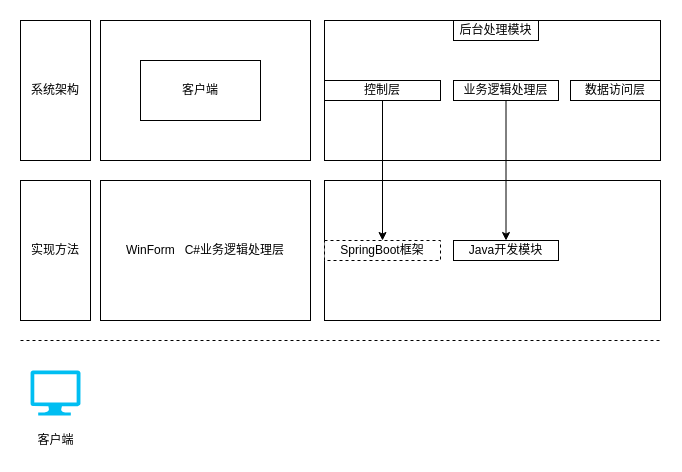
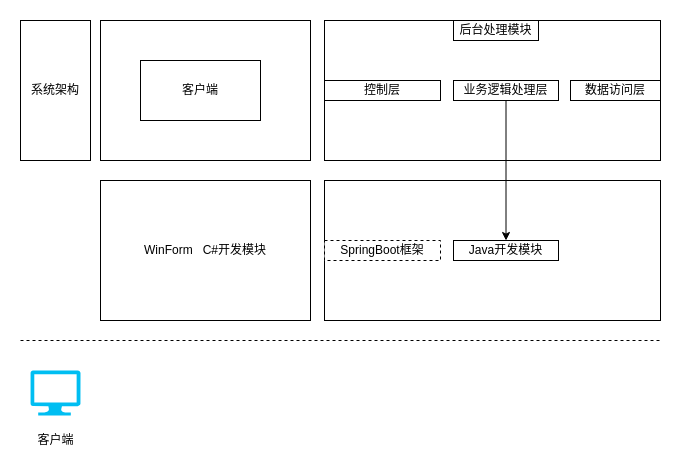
edge "控制层" -> "SpringBoot框架": removed
node "实现方法": removed
node "WinForm C#业务逻辑处理层": label "WinForm C#业务逻辑处理层" -> "WinForm C#开发模块"
